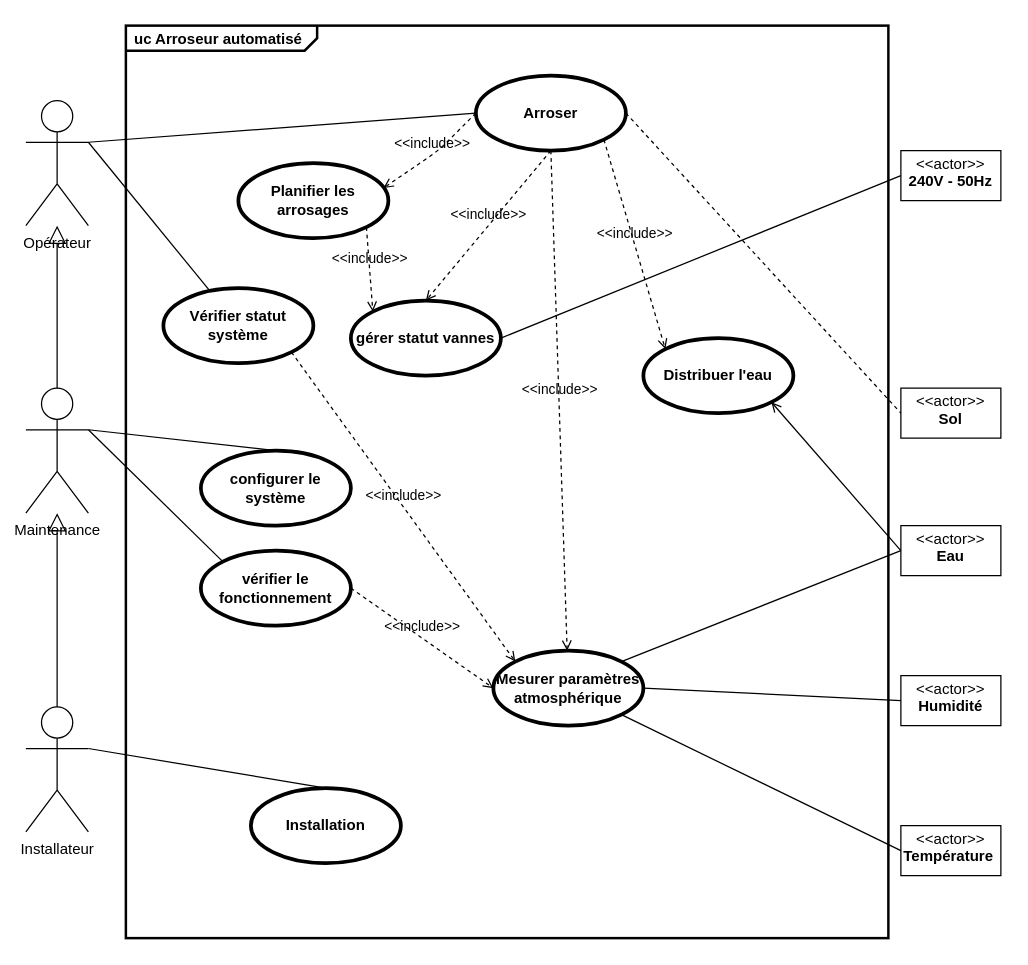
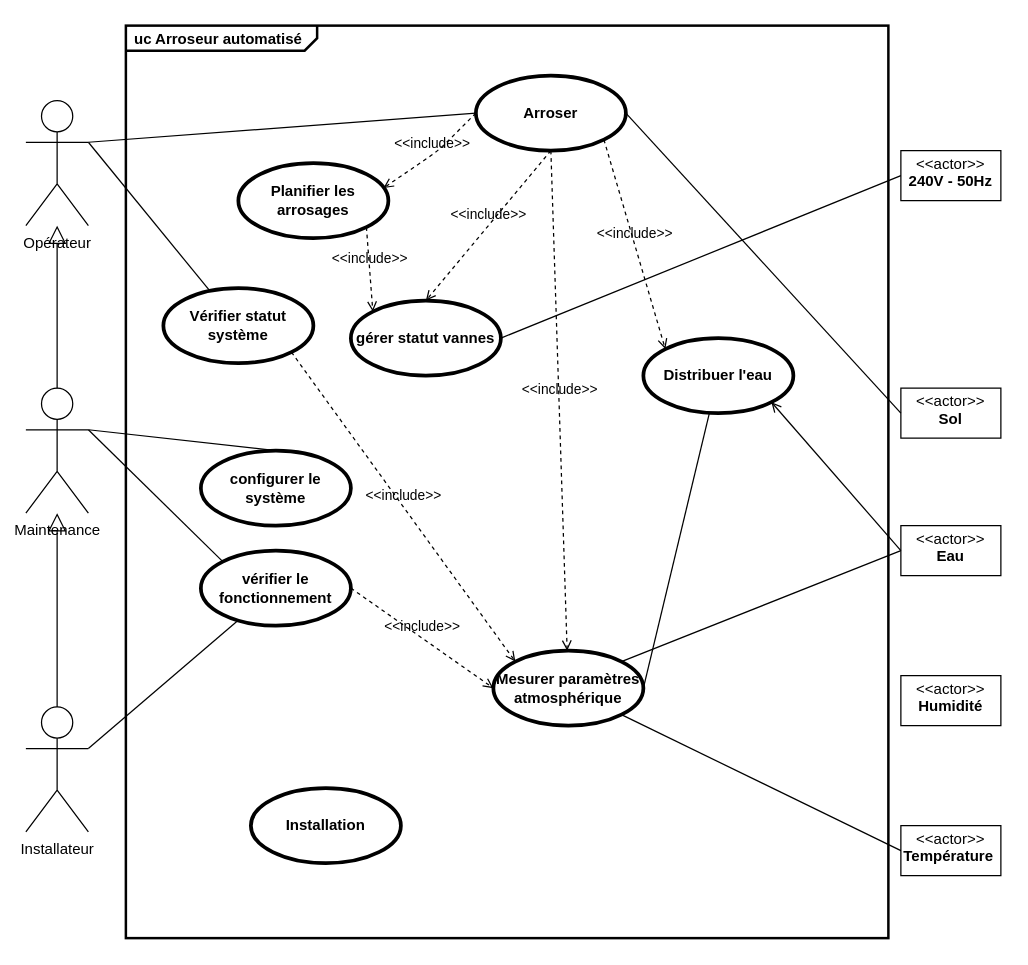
edge "Arroser" -- "<<actor>> Sol": style dashed -> solid
edge "Mesurer paramètres atmosphérique" -- "<<actor>> Humidité": now "Mesurer paramètres atmosphérique" -- "Distribuer l'eau"
edge "Installateur" -- "Installation": now "Installateur" -- "vérifier le fonctionnement"
